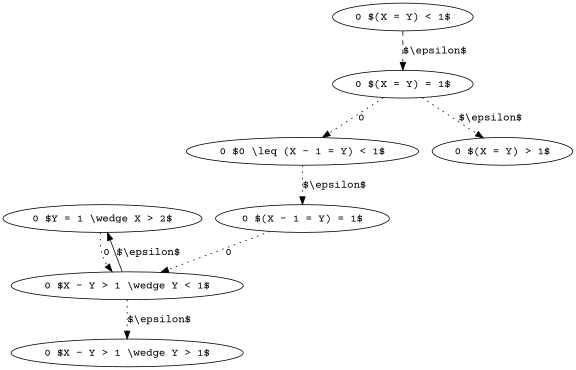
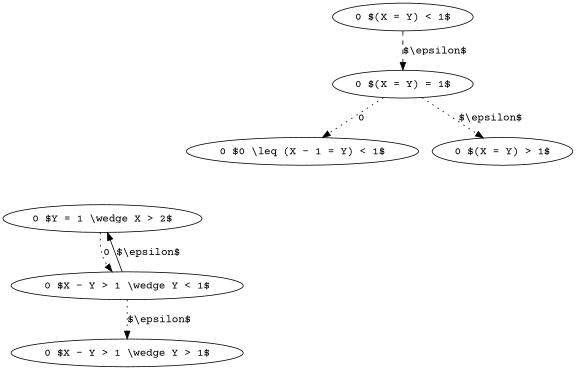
node "0 $(X - 1 = Y) = 1$": removed
